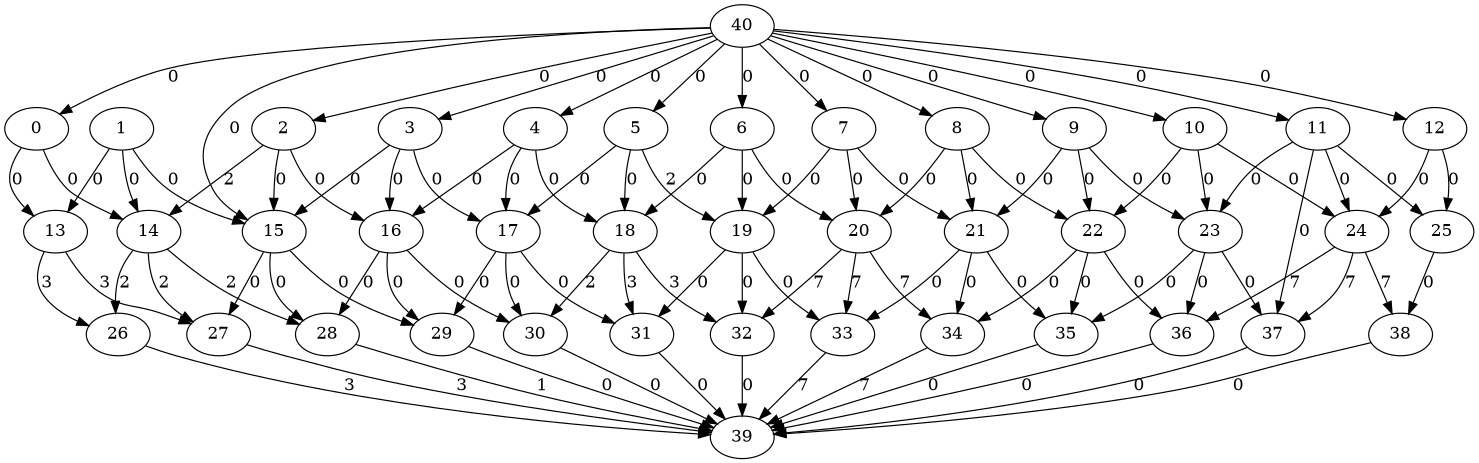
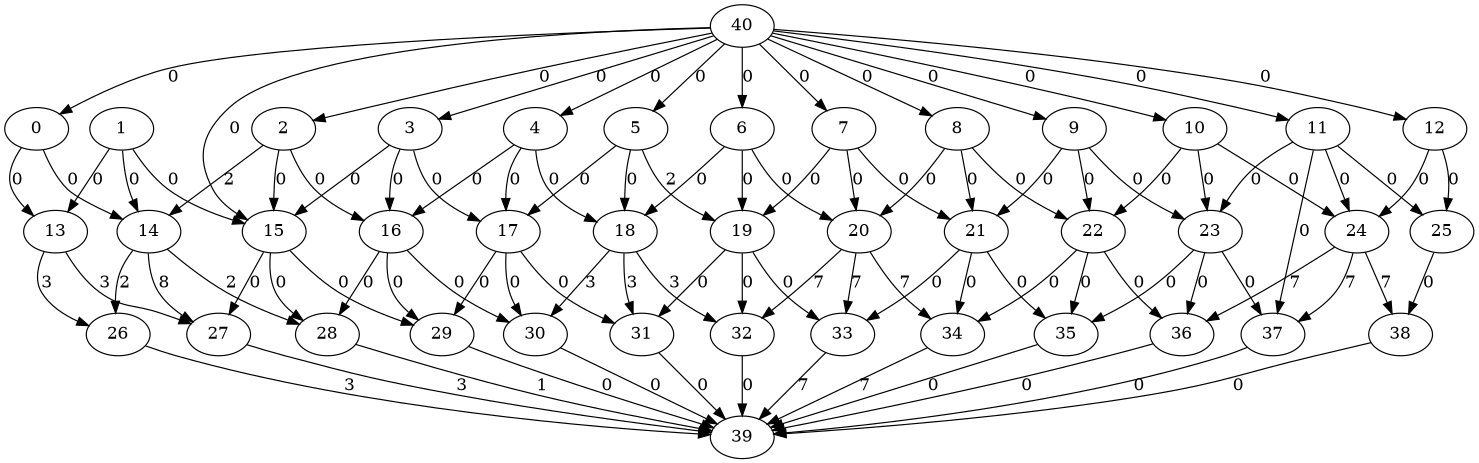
edge "14" -> "27": label "2" -> "8"
edge "18" -> "30": label "2" -> "3"
